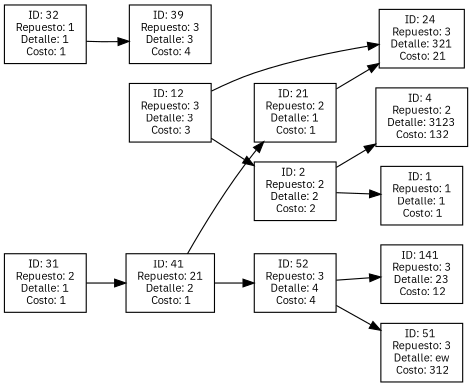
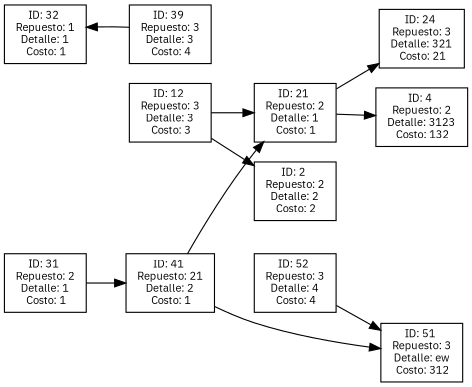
edge "ID: 32 Repuesto: 1 Detalle: 1 Costo: 1" -> "ID: 39 Repuesto: 3 Detalle: 3 Costo: 4": reversed
edge "ID: 12 Repuesto: 3 Detalle: 3 Costo: 3" -> "ID: 24 Repuesto: 3 Detalle: 321 Costo: 21": now "ID: 12 Repuesto: 3 Detalle: 3 Costo: 3" -> "ID: 21 Repuesto: 2 Detalle: 1 Costo: 1"
edge "ID: 2 Repuesto: 2 Detalle: 2 Costo: 2" -> "ID: 4 Repuesto: 2 Detalle: 3123 Costo: 132": now "ID: 21 Repuesto: 2 Detalle: 1 Costo: 1" -> "ID: 4 Repuesto: 2 Detalle: 3123 Costo: 132"
node "ID: 1 Repuesto: 1 Detalle: 1 Costo: 1": removed
node "ID: 141 Repuesto: 3 Detalle: 23 Costo: 12": removed
edge "ID: 41 Repuesto: 21 Detalle: 2 Costo: 1" -> "ID: 52 Repuesto: 3 Detalle: 4 Costo: 4": now "ID: 41 Repuesto: 21 Detalle: 2 Costo: 1" -> "ID: 51 Repuesto: 3 Detalle: ew Costo: 312"
